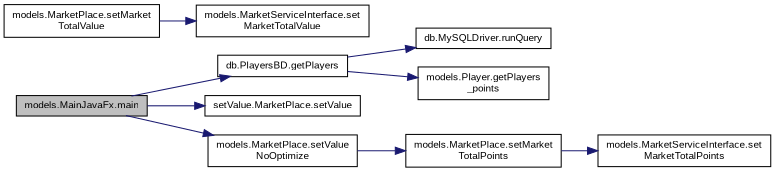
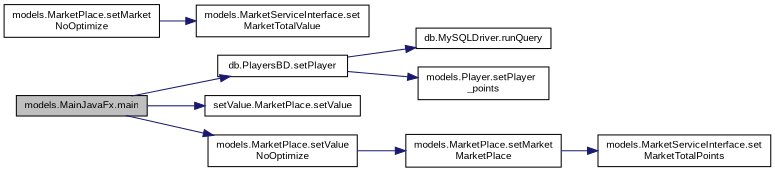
node "models.MarketPlace.setMarket TotalValue": label "models.MarketPlace.setMarket TotalValue" -> "models.MarketPlace.setMarket NoOptimize"
node "db.PlayersBD.getPlayers": label "db.PlayersBD.getPlayers" -> "db.PlayersBD.setPlayer"
node "models.Player.getPlayers _points": label "models.Player.getPlayers _points" -> "models.Player.setPlayer _points"
node "models.MarketPlace.setMarket TotalPoints": label "models.MarketPlace.setMarket TotalPoints" -> "models.MarketPlace.setMarket MarketPlace"
